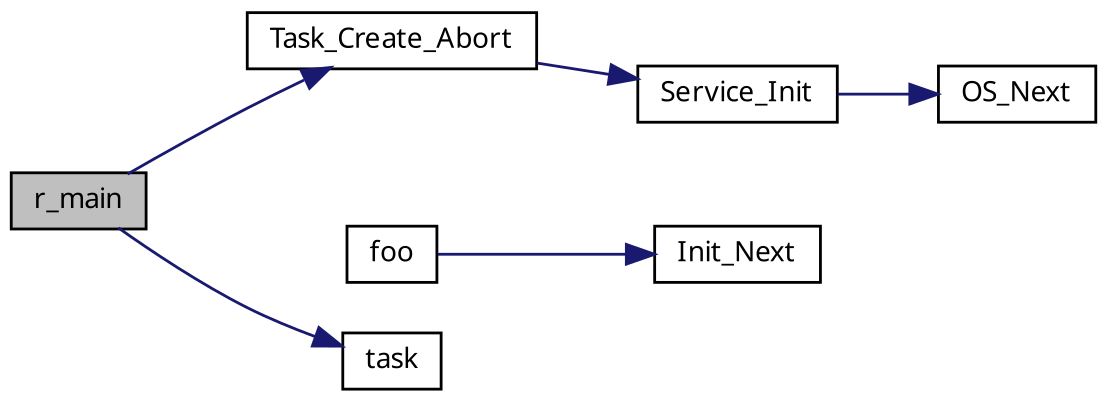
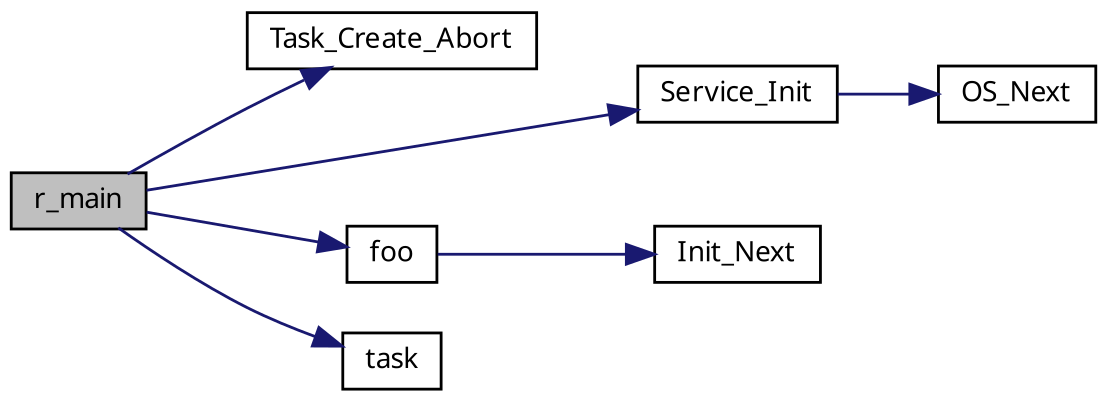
edge "Task_Create_Abort" -> "Service_Init": now "r_main" -> "Service_Init"
edge "r_main" -> "foo": added
